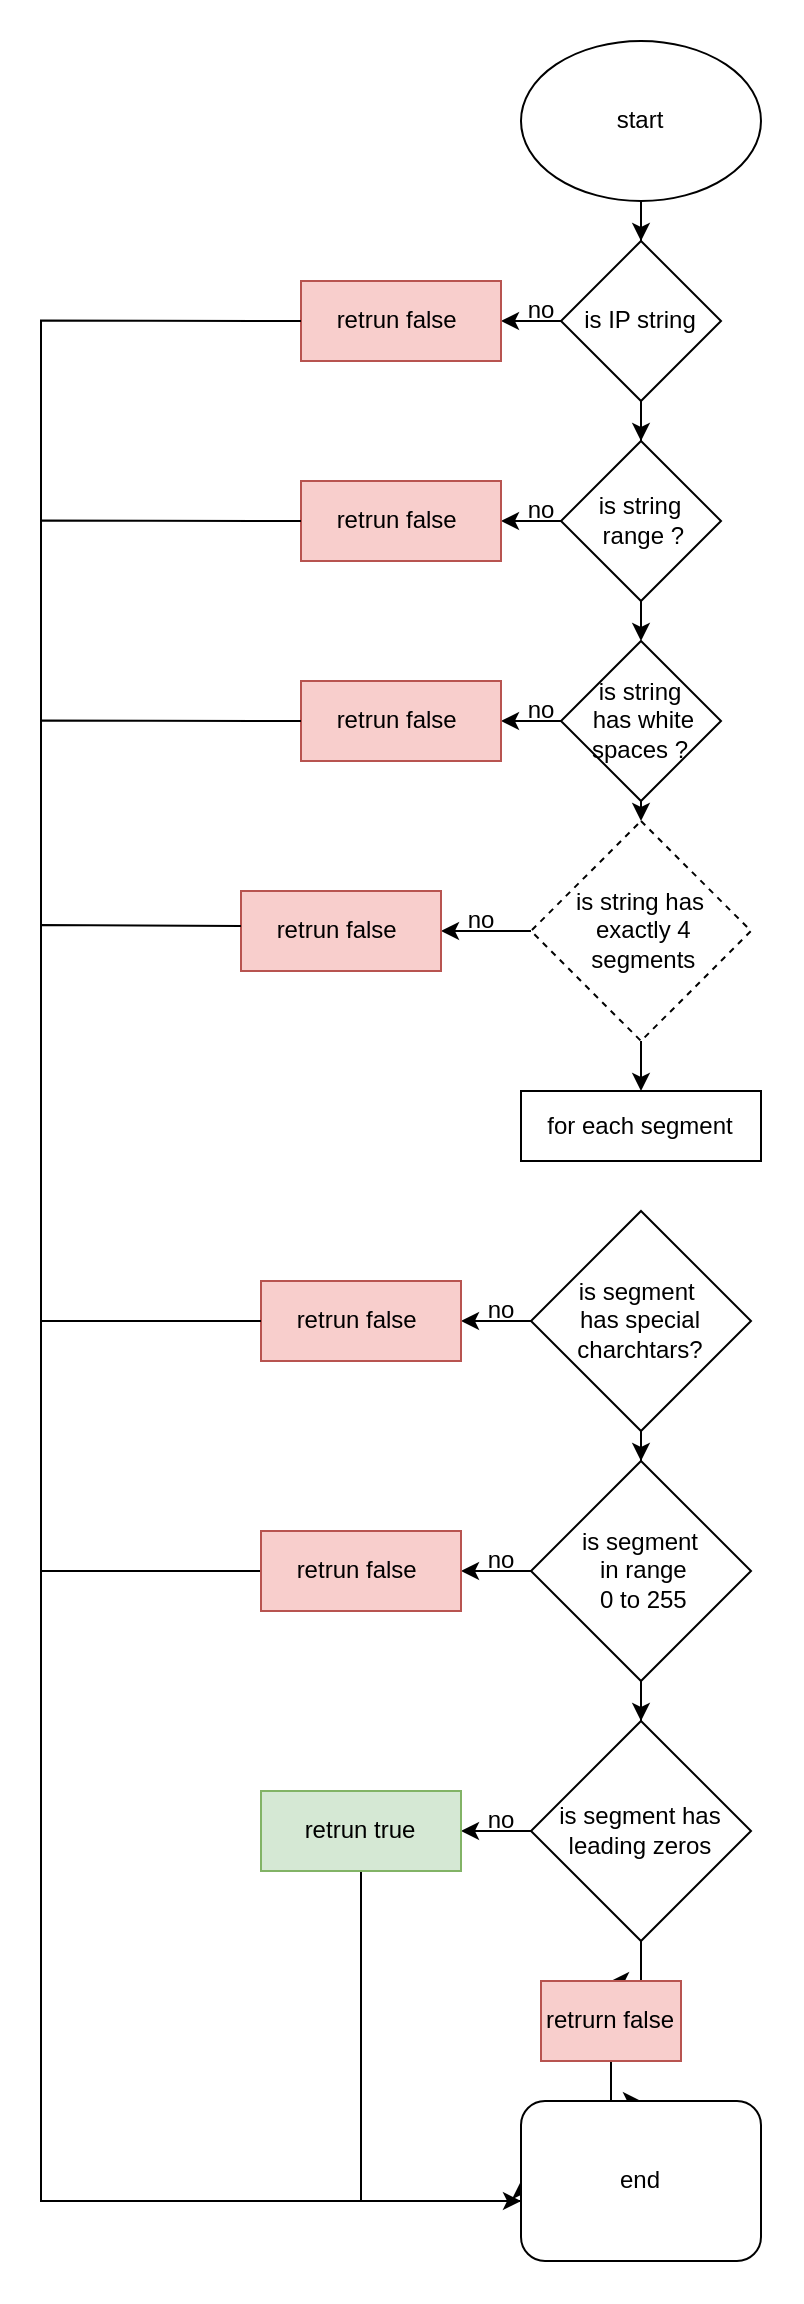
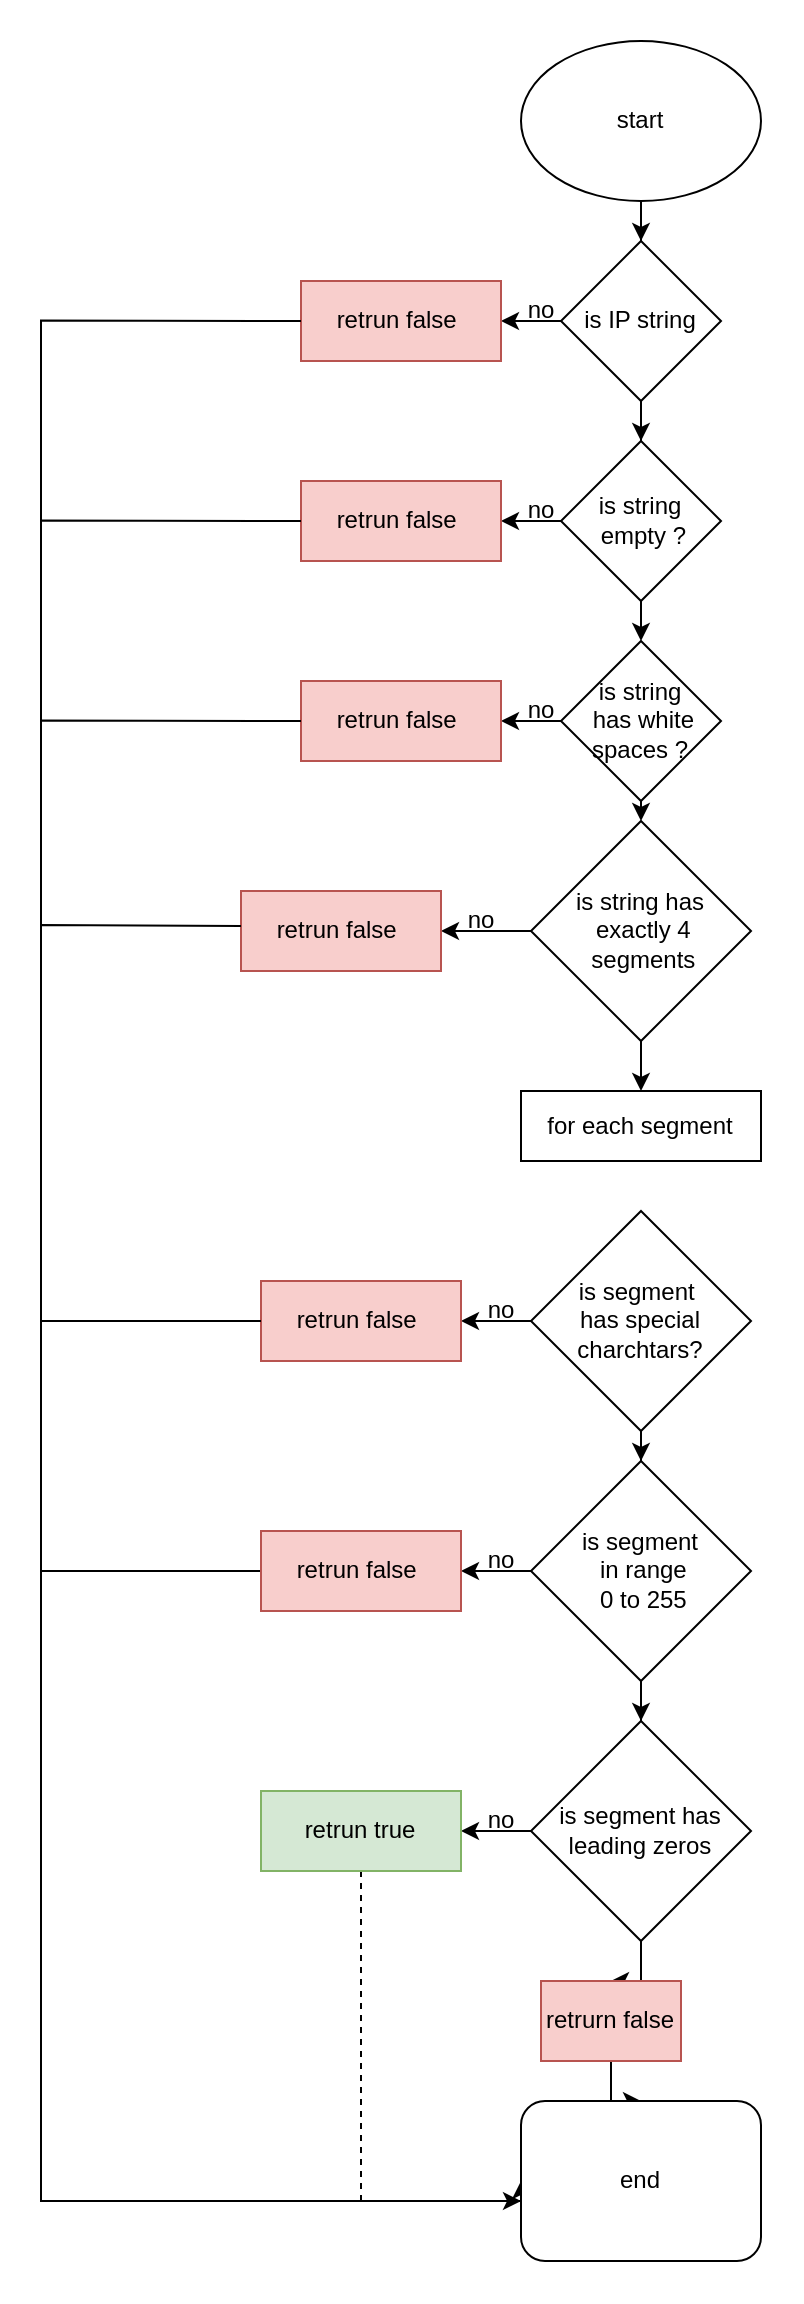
node "is string range ?": label "is string range ?" -> "is string empty ?"
node "is string has exactly 4 segments": style dashed -> solid
edge "retrun true" -> "end": style solid -> dashed
